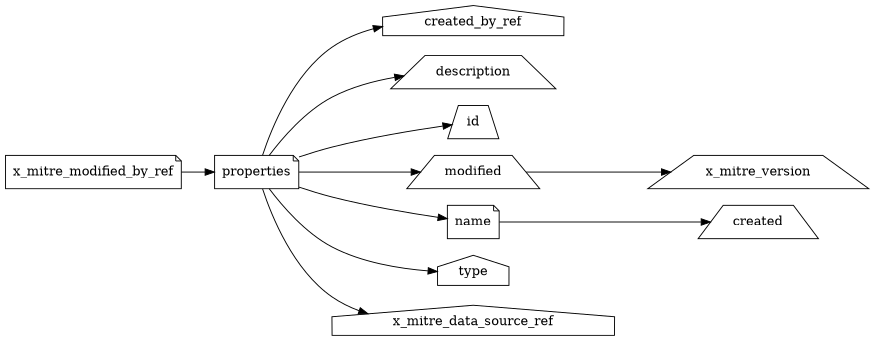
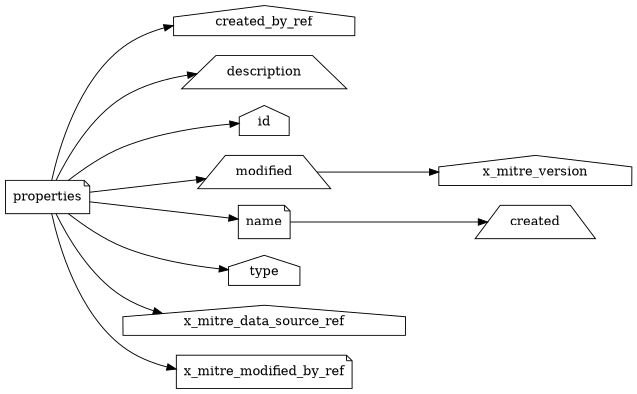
node "id": shape trapezium -> house
edge "x_mitre_modified_by_ref" -> "properties": reversed
node "x_mitre_version": shape trapezium -> house
